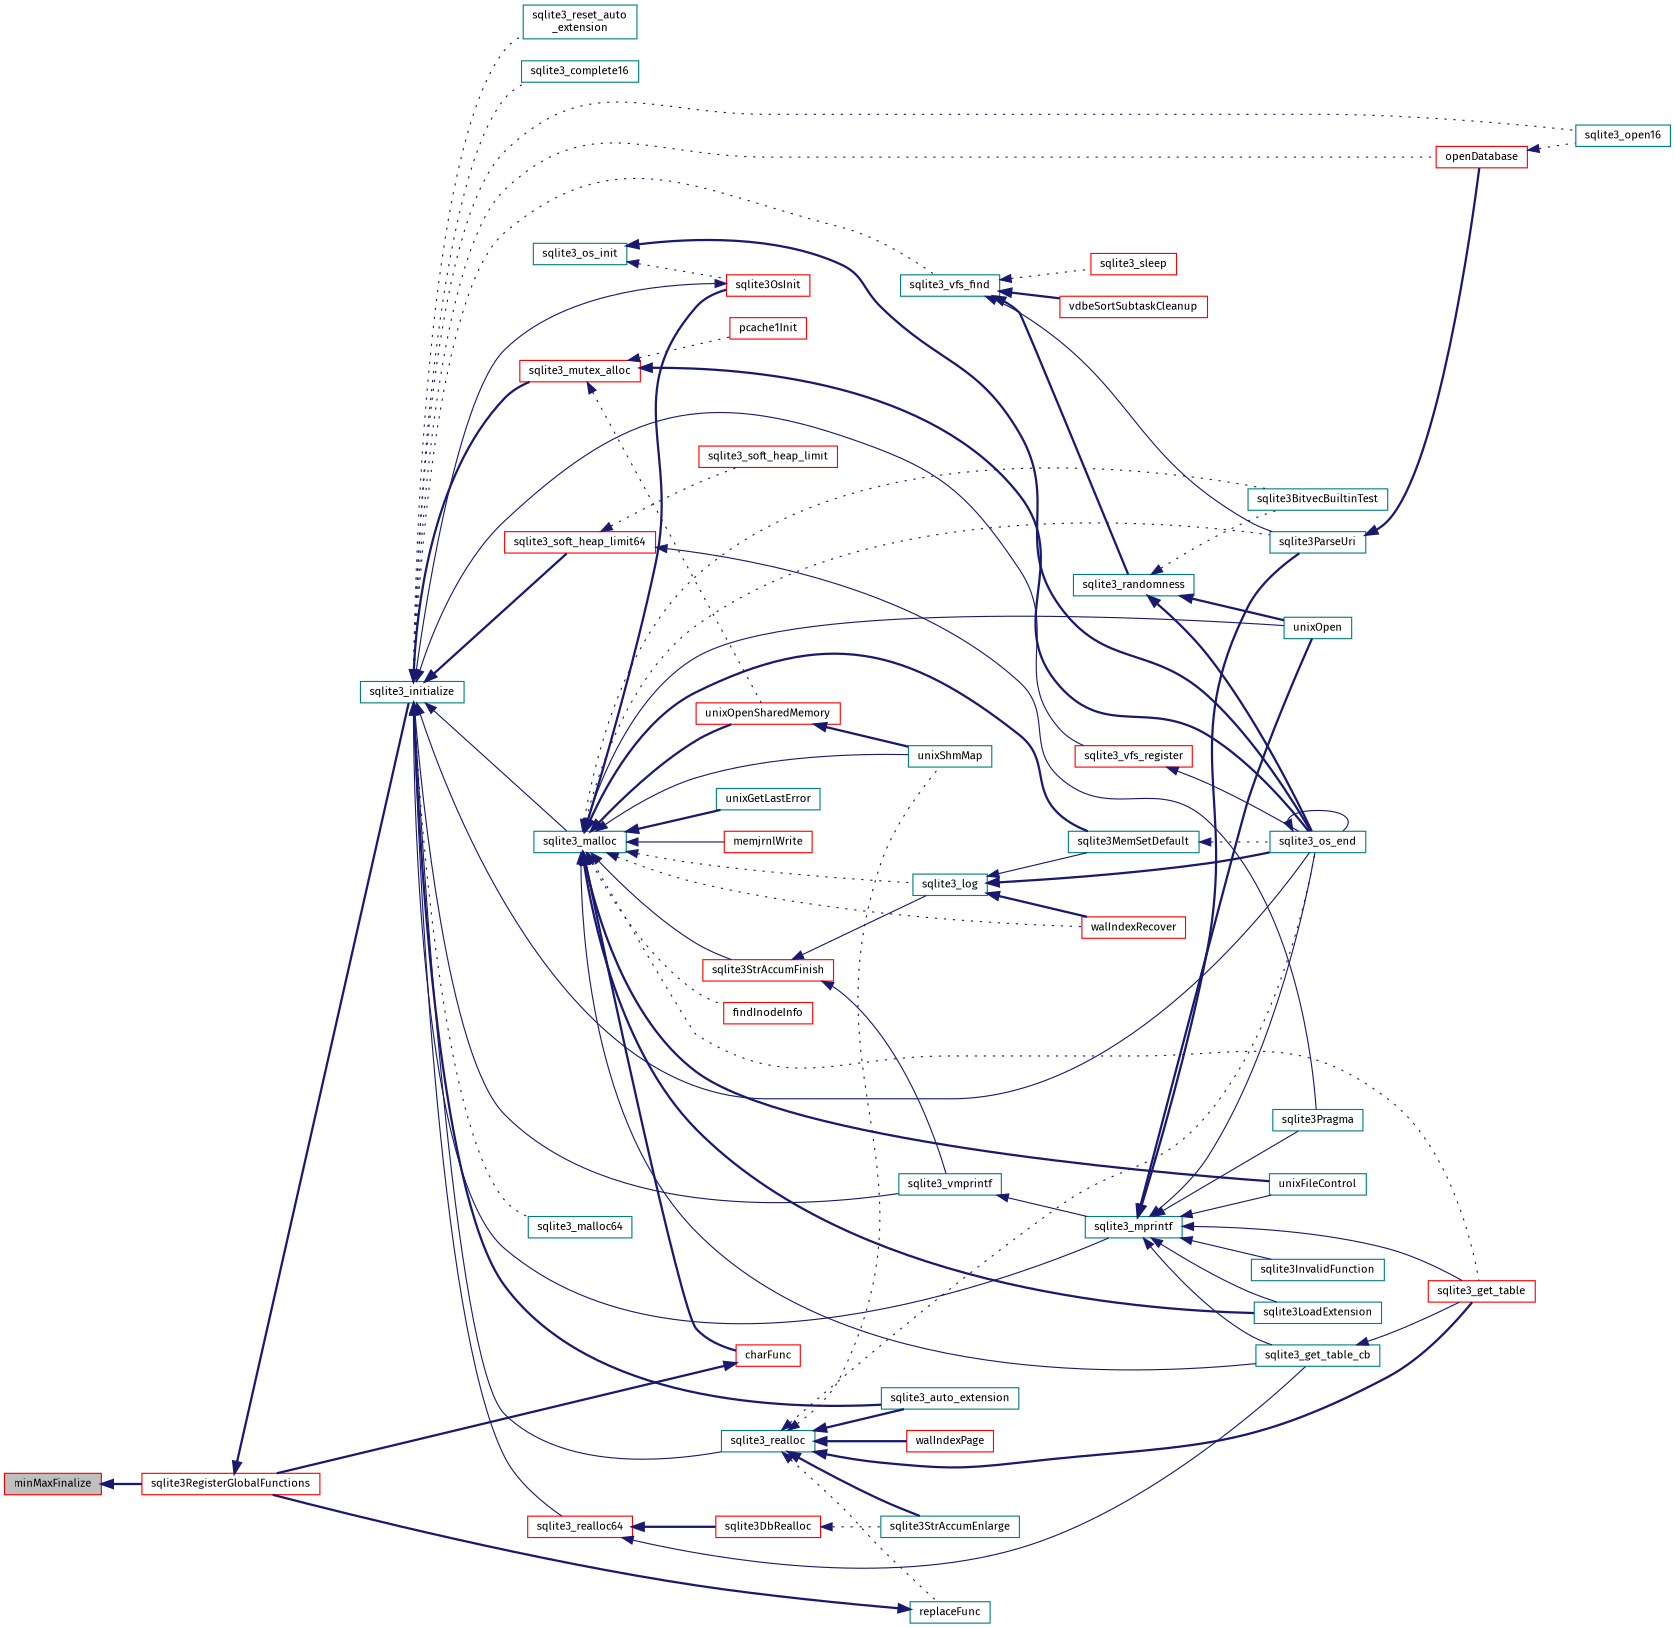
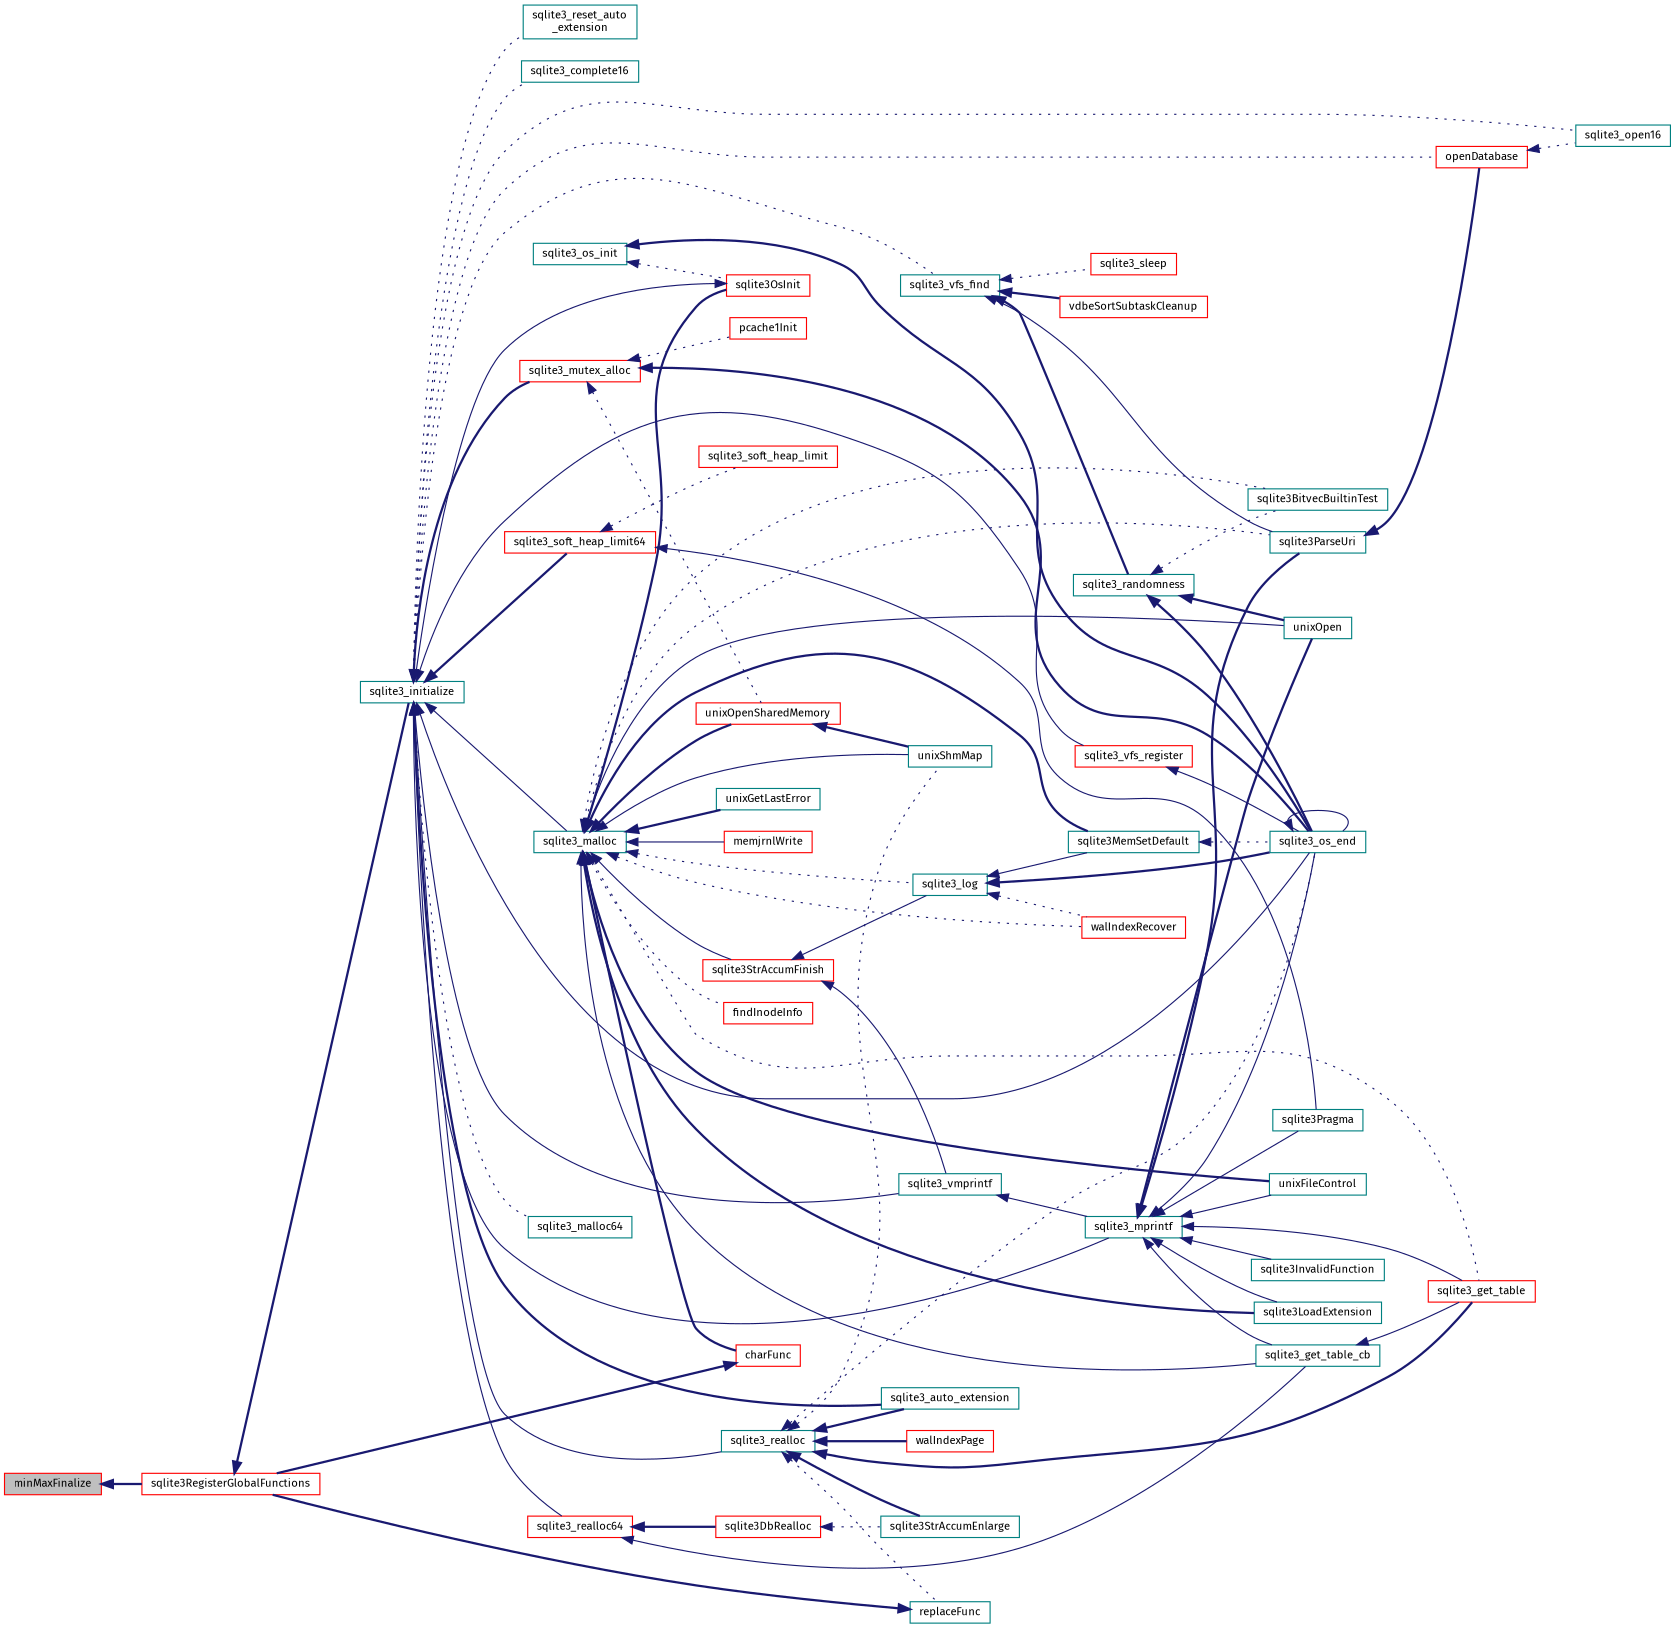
edge "walIndexRecover" -> "sqlite3_log": style bold -> dotted
